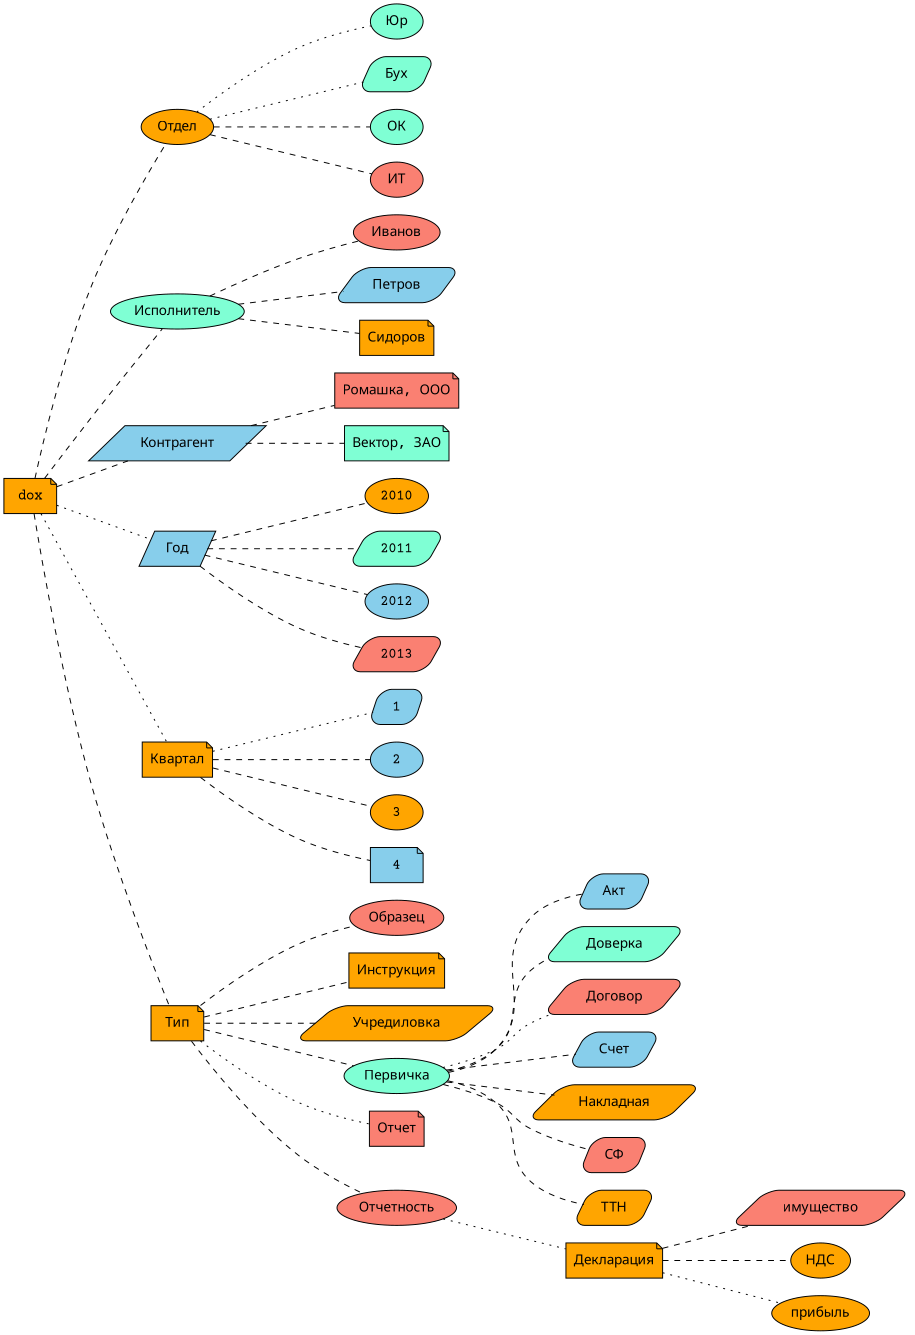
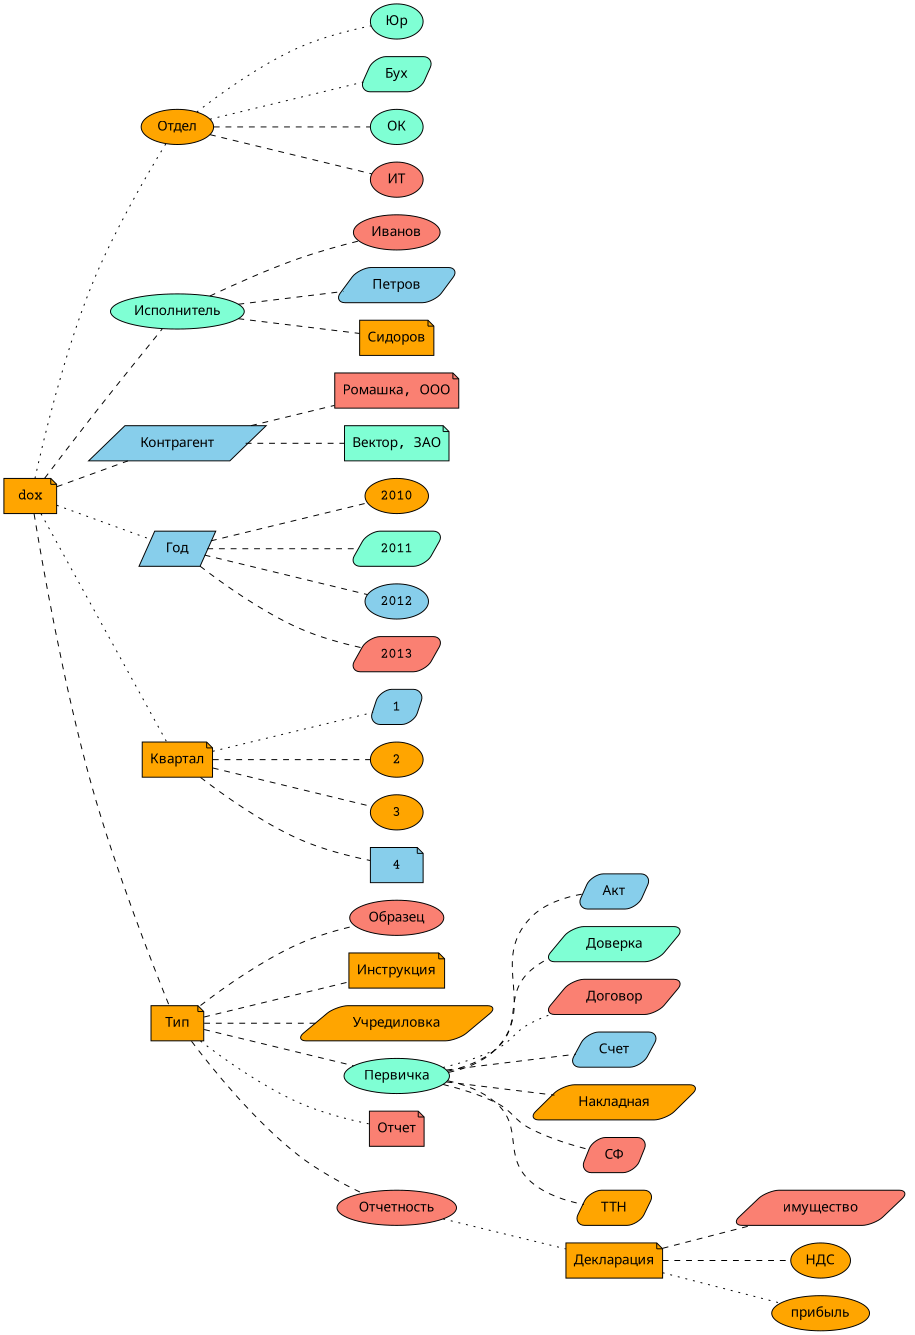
edge "Отдел" -- "dox": style dashed -> dotted
node "2": fillcolor skyblue -> orange
